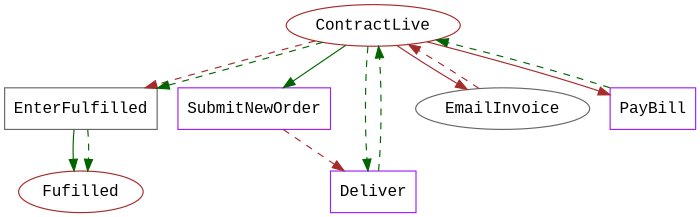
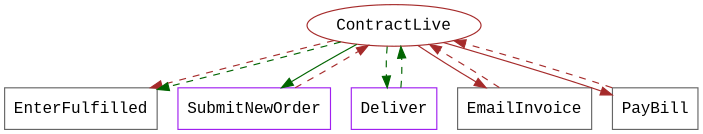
edge "PayBill" -> "ContractLive": color darkgreen -> brown
node "EmailInvoice": shape ellipse -> box
node "PayBill": color purple -> gray40
edge "SubmitNewOrder" -> "Deliver": now "SubmitNewOrder" -> "ContractLive"
node "Fufilled": removed
